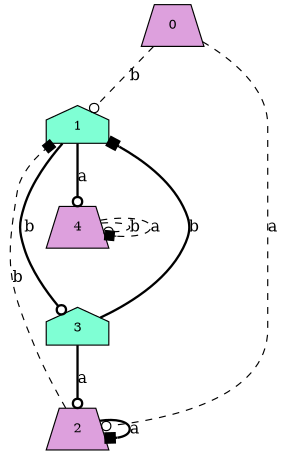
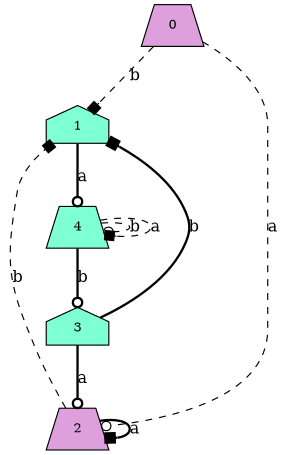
edge "0" -> "1": arrowhead odot -> box
edge "1" -> "3": now "4" -> "3"
node "4": fillcolor plum -> aquamarine
